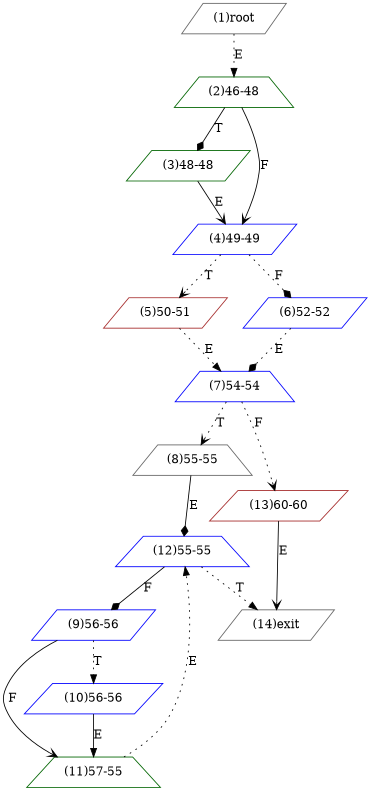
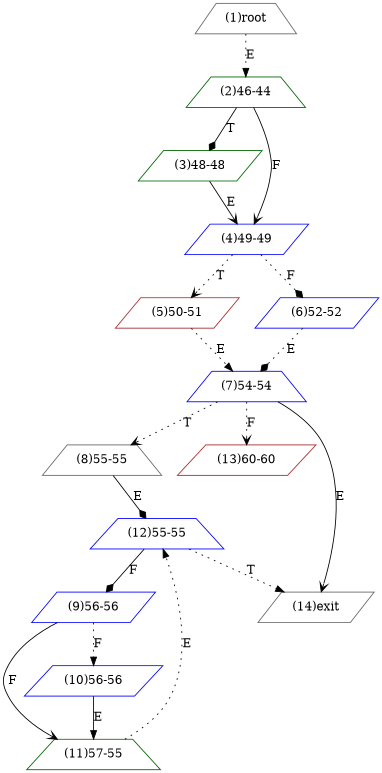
node "(1)root": shape parallelogram -> trapezium
node "(2)46-48": label "(2)46-48" -> "(2)46-44"
edge "(13)60-60" -> "(14)exit": now "(7)54-54" -> "(14)exit"
edge "(9)56-56" -> "(10)56-56": label "T" -> "F"
